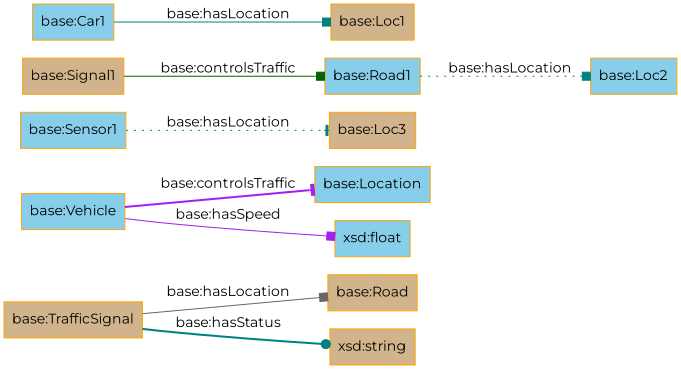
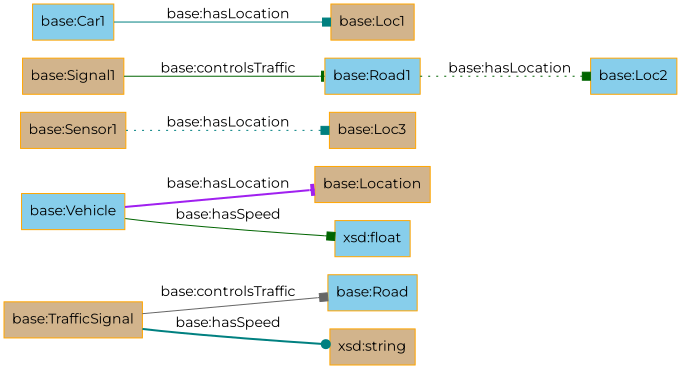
edge "base:Signal1" -> "base:Road1": arrowhead box -> tee
edge "base:Road1" -> "base:Loc2": color teal -> darkgreen
node "base:Sensor1": fillcolor skyblue -> tan
edge "base:Sensor1" -> "base:Loc3": arrowhead tee -> box
edge "base:Vehicle" -> "base:Location": label "base:controlsTraffic" -> "base:hasLocation"
node "base:Location": fillcolor skyblue -> tan
edge "base:Vehicle" -> "xsd:float": color purple -> darkgreen
edge "base:TrafficSignal" -> "base:Road": label "base:hasLocation" -> "base:controlsTraffic"
node "base:Road": fillcolor tan -> skyblue
edge "base:TrafficSignal" -> "xsd:string": label "base:hasStatus" -> "base:hasSpeed"
